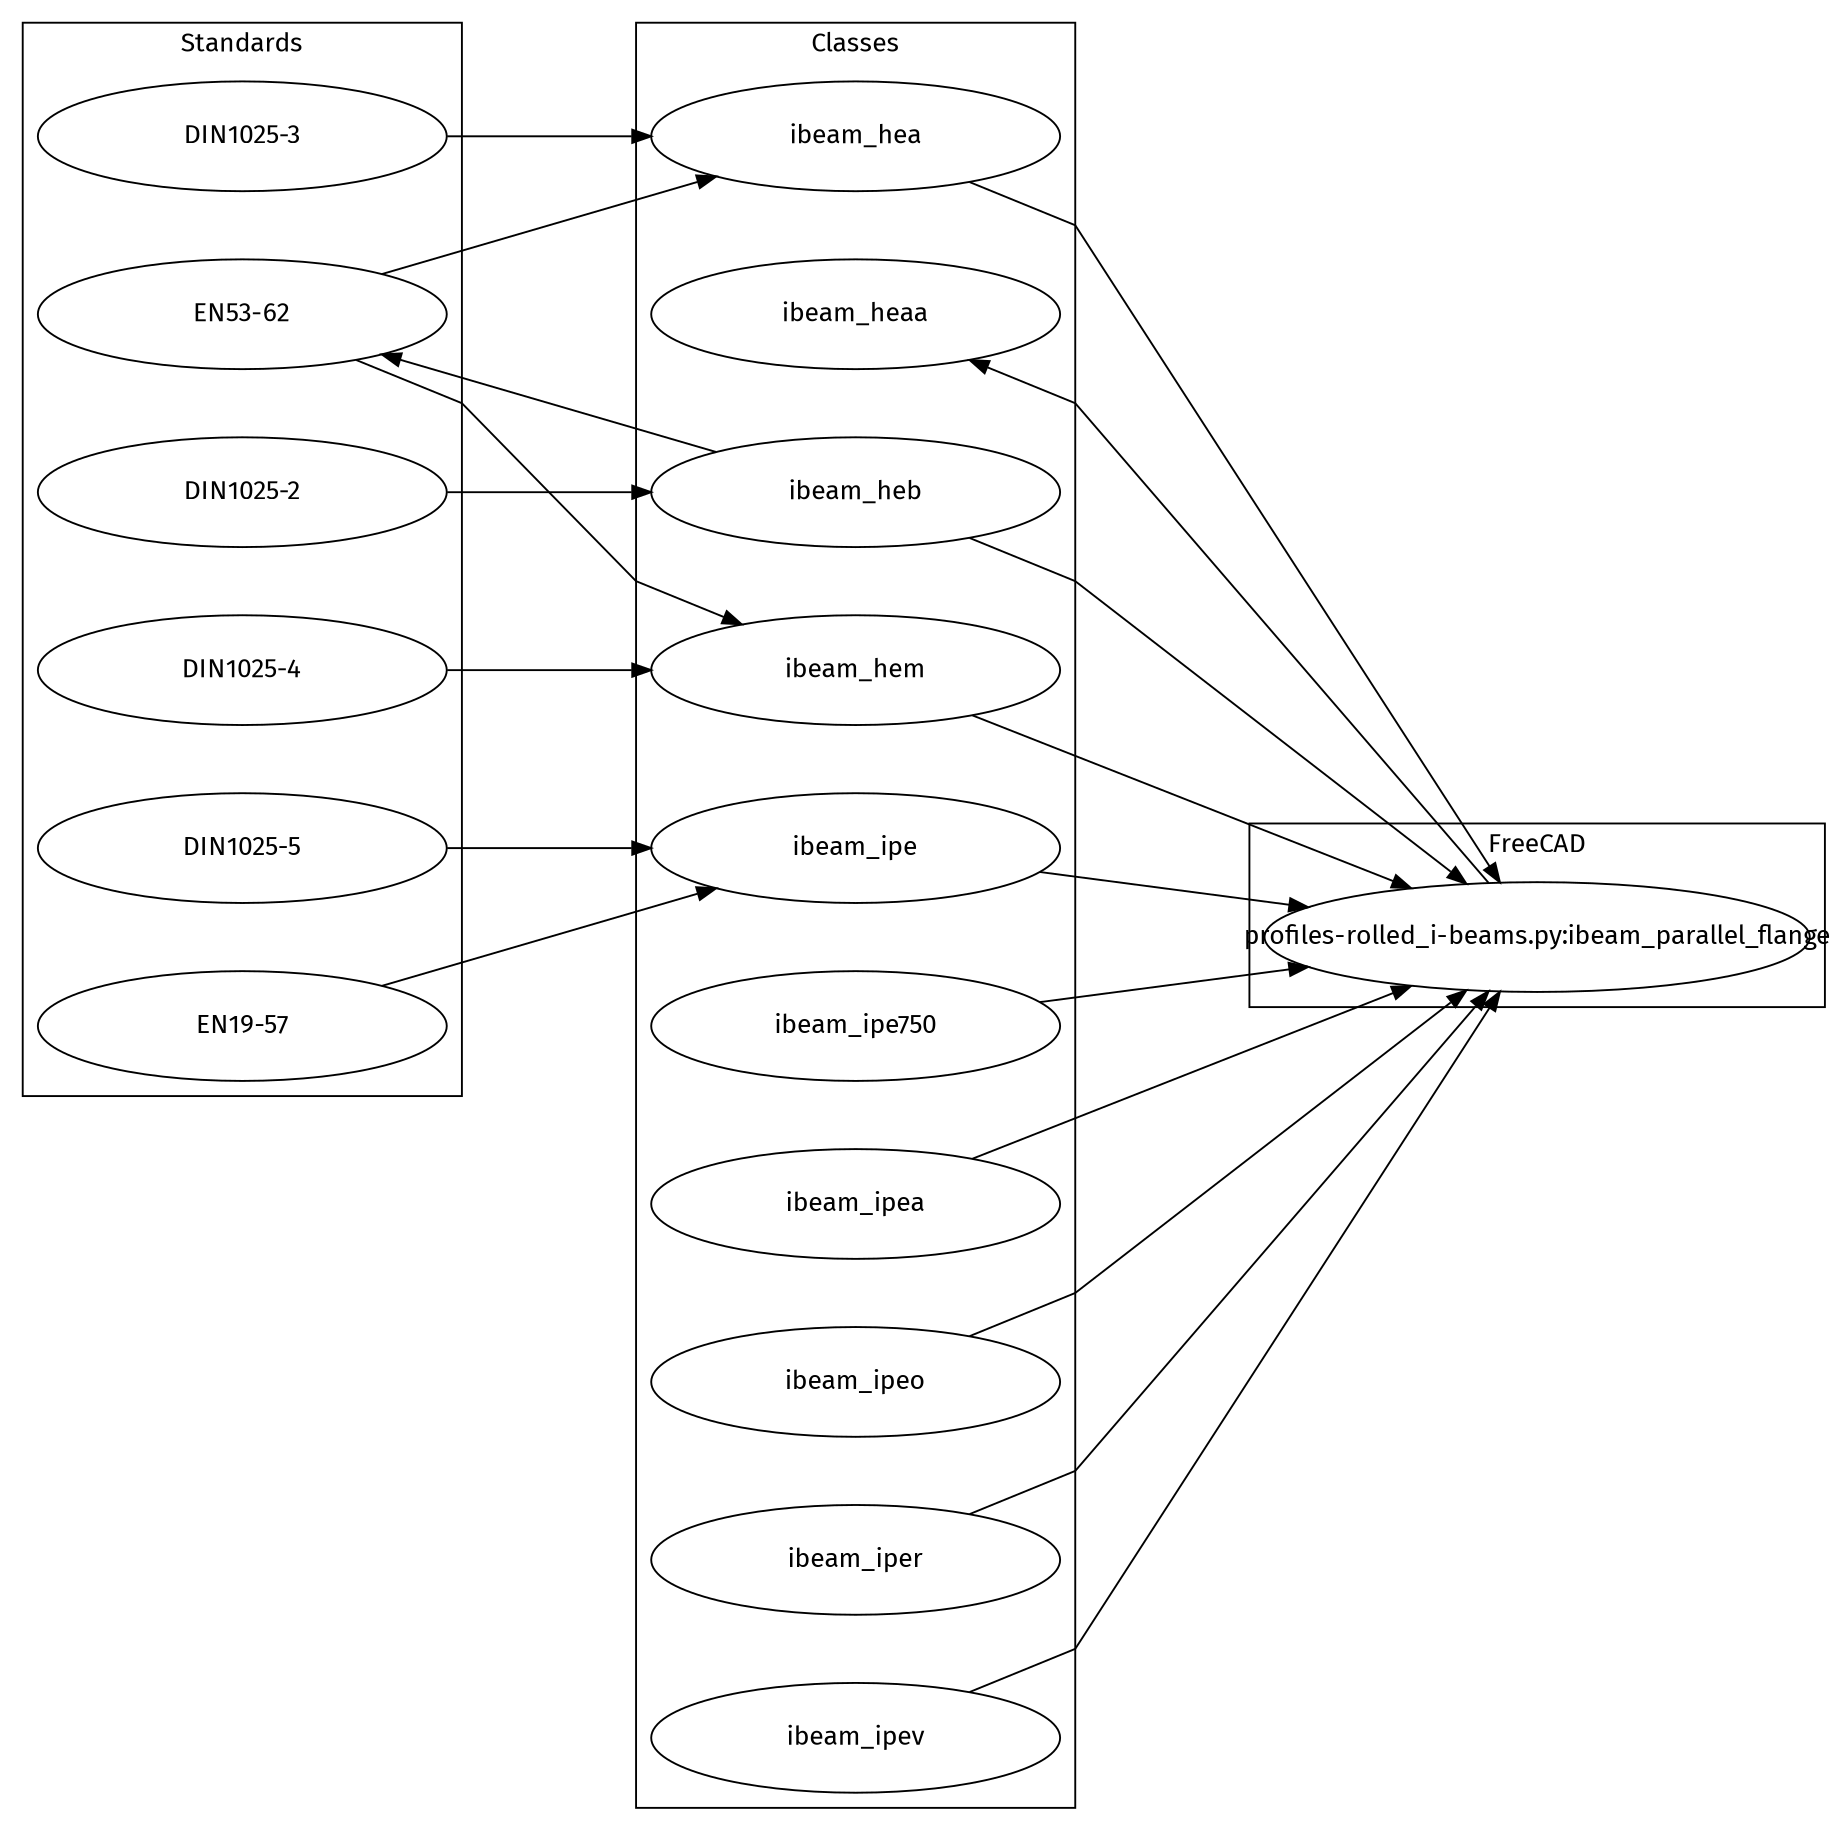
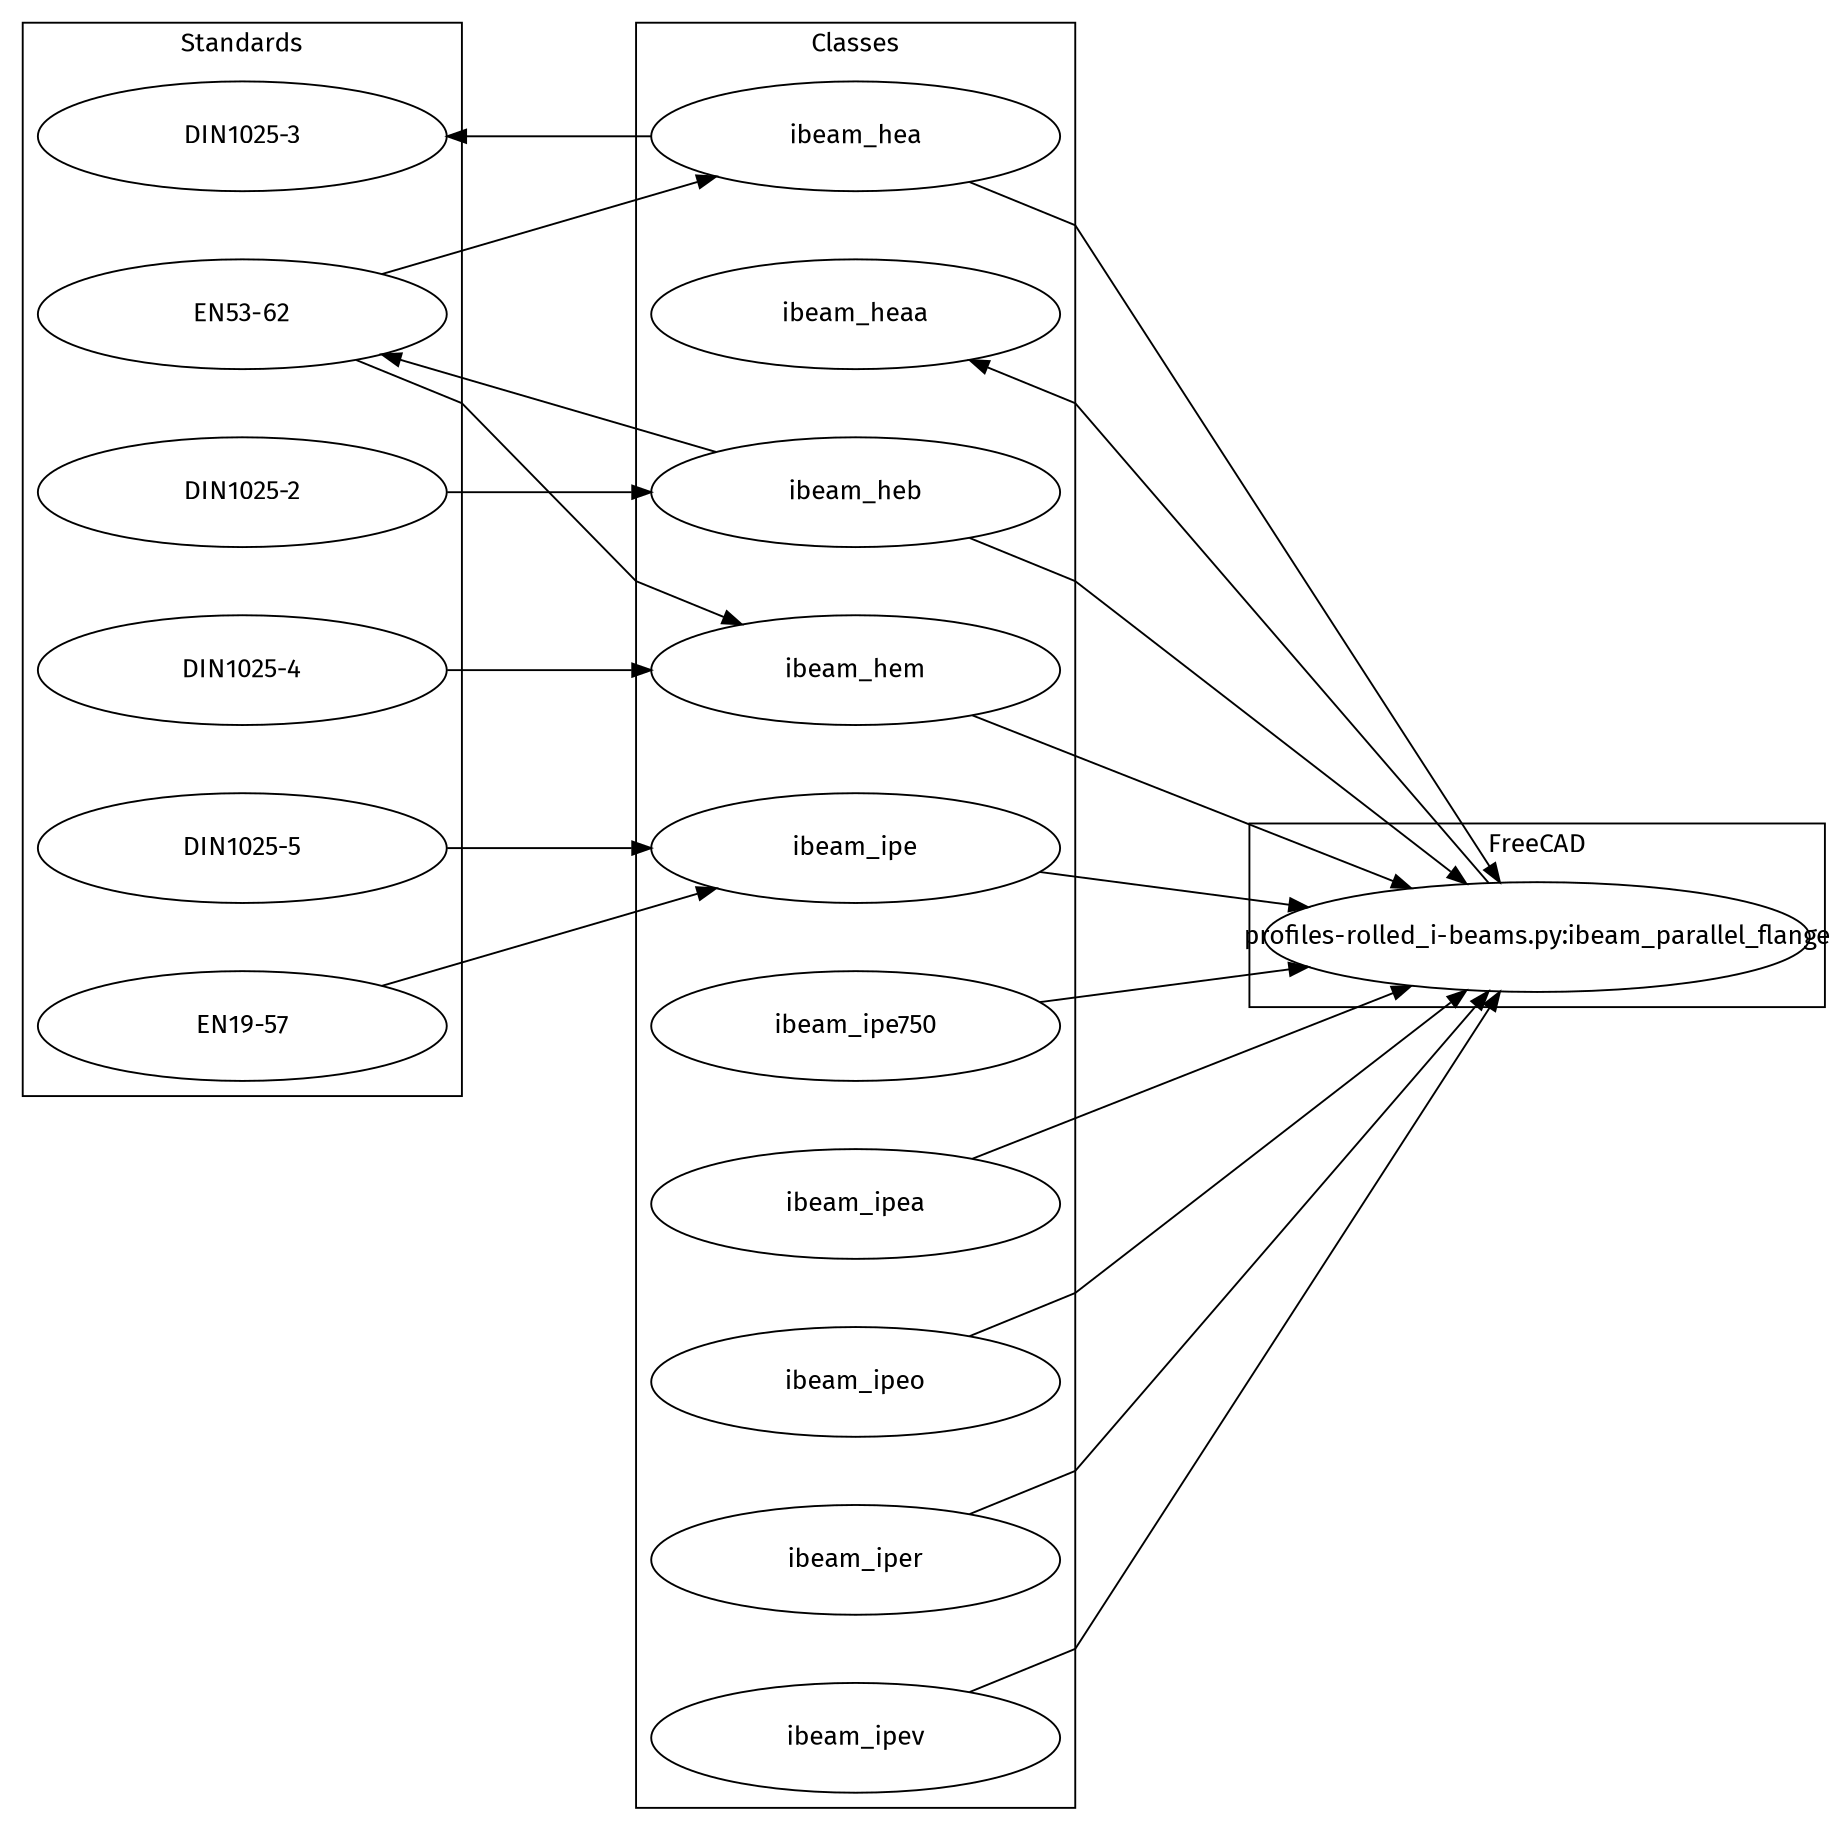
edge "DIN1025-3" -> "ibeam_hea": reversed
